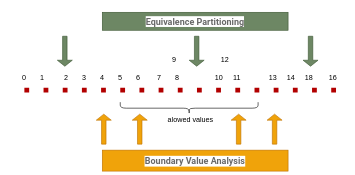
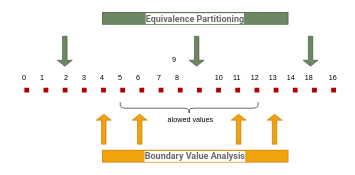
node "Equivalence Partitioning": size 186x18 -> 186x12
node "12": moved (225, 60) -> (255, 78)
node "Boundary Value Analysis": size 186x21 -> 186x12
